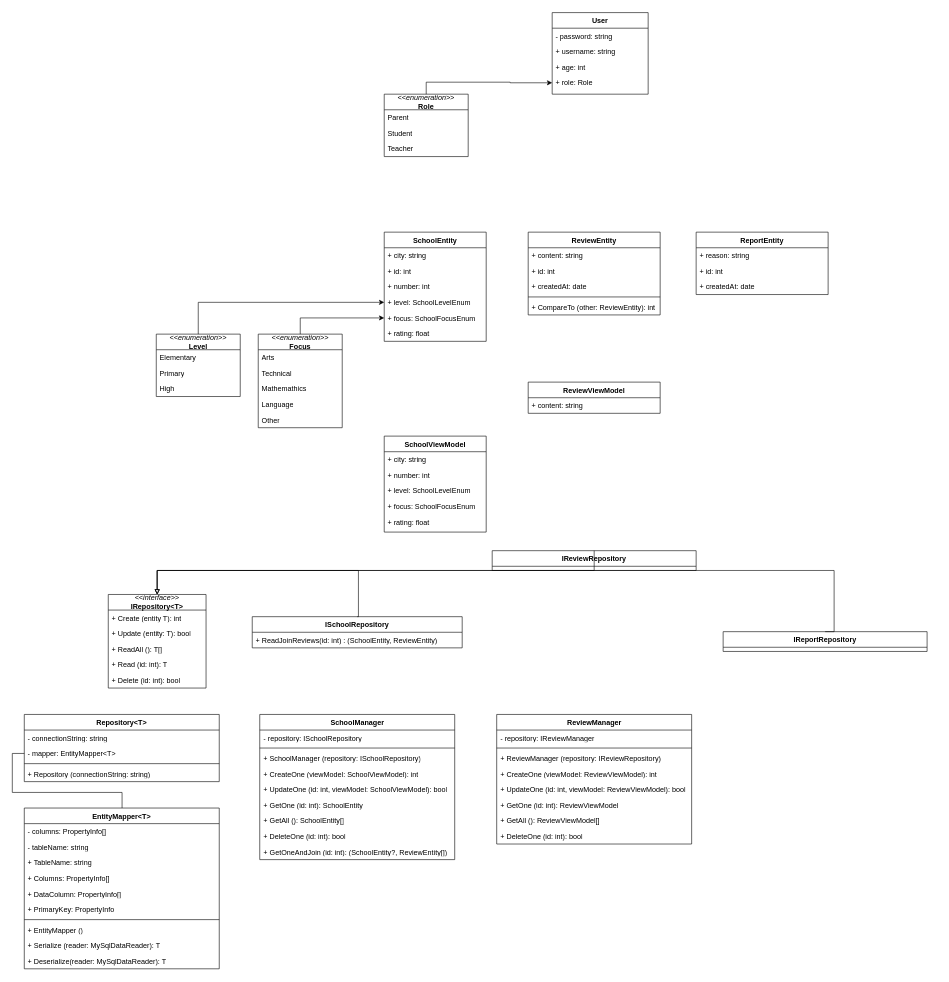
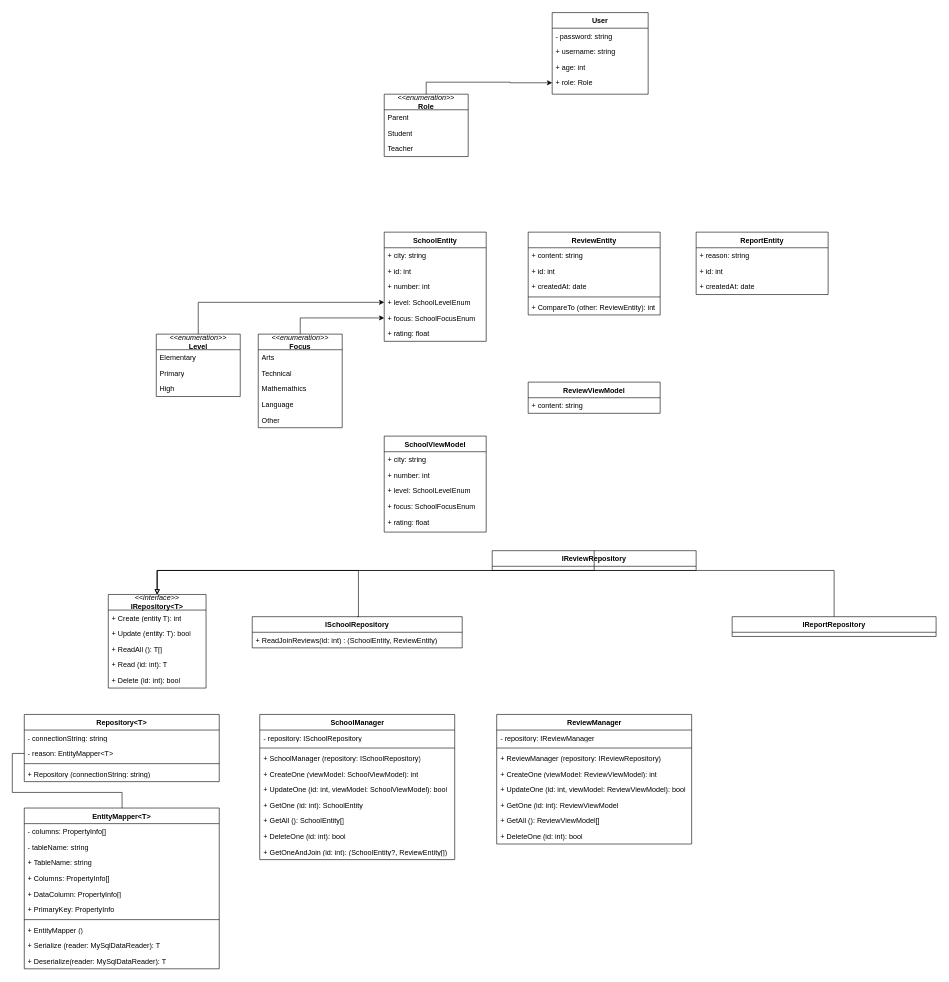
node "IReportRepository": moved (825, 641) -> (834, 626)
node "- mapper: EntityMapper<T>": label "- mapper: EntityMapper<T>" -> "- reason: EntityMapper<T>"
